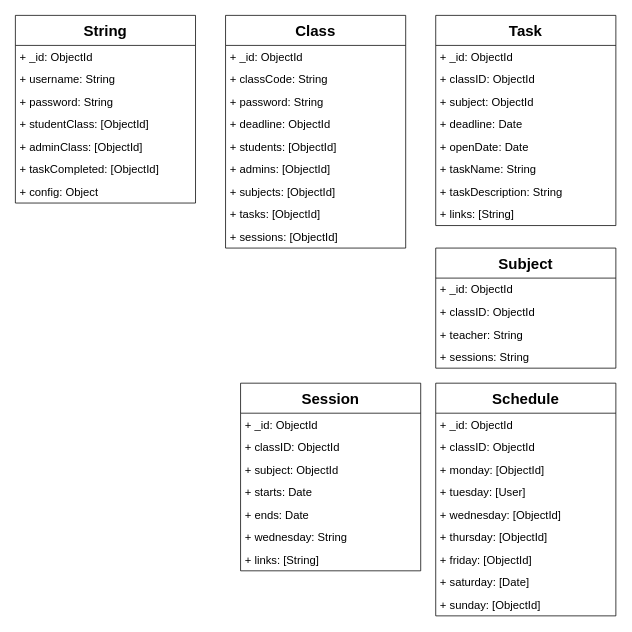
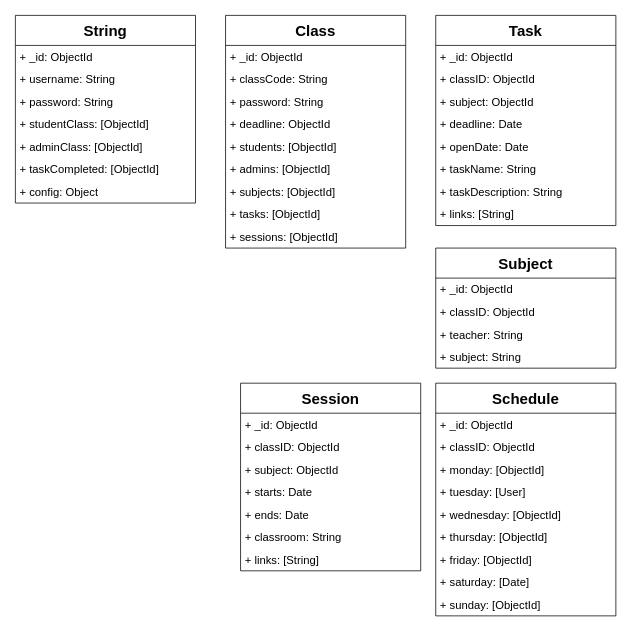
node "+ sessions: String": label "+ sessions: String" -> "+ subject: String"
node "+ wednesday: String": label "+ wednesday: String" -> "+ classroom: String"
